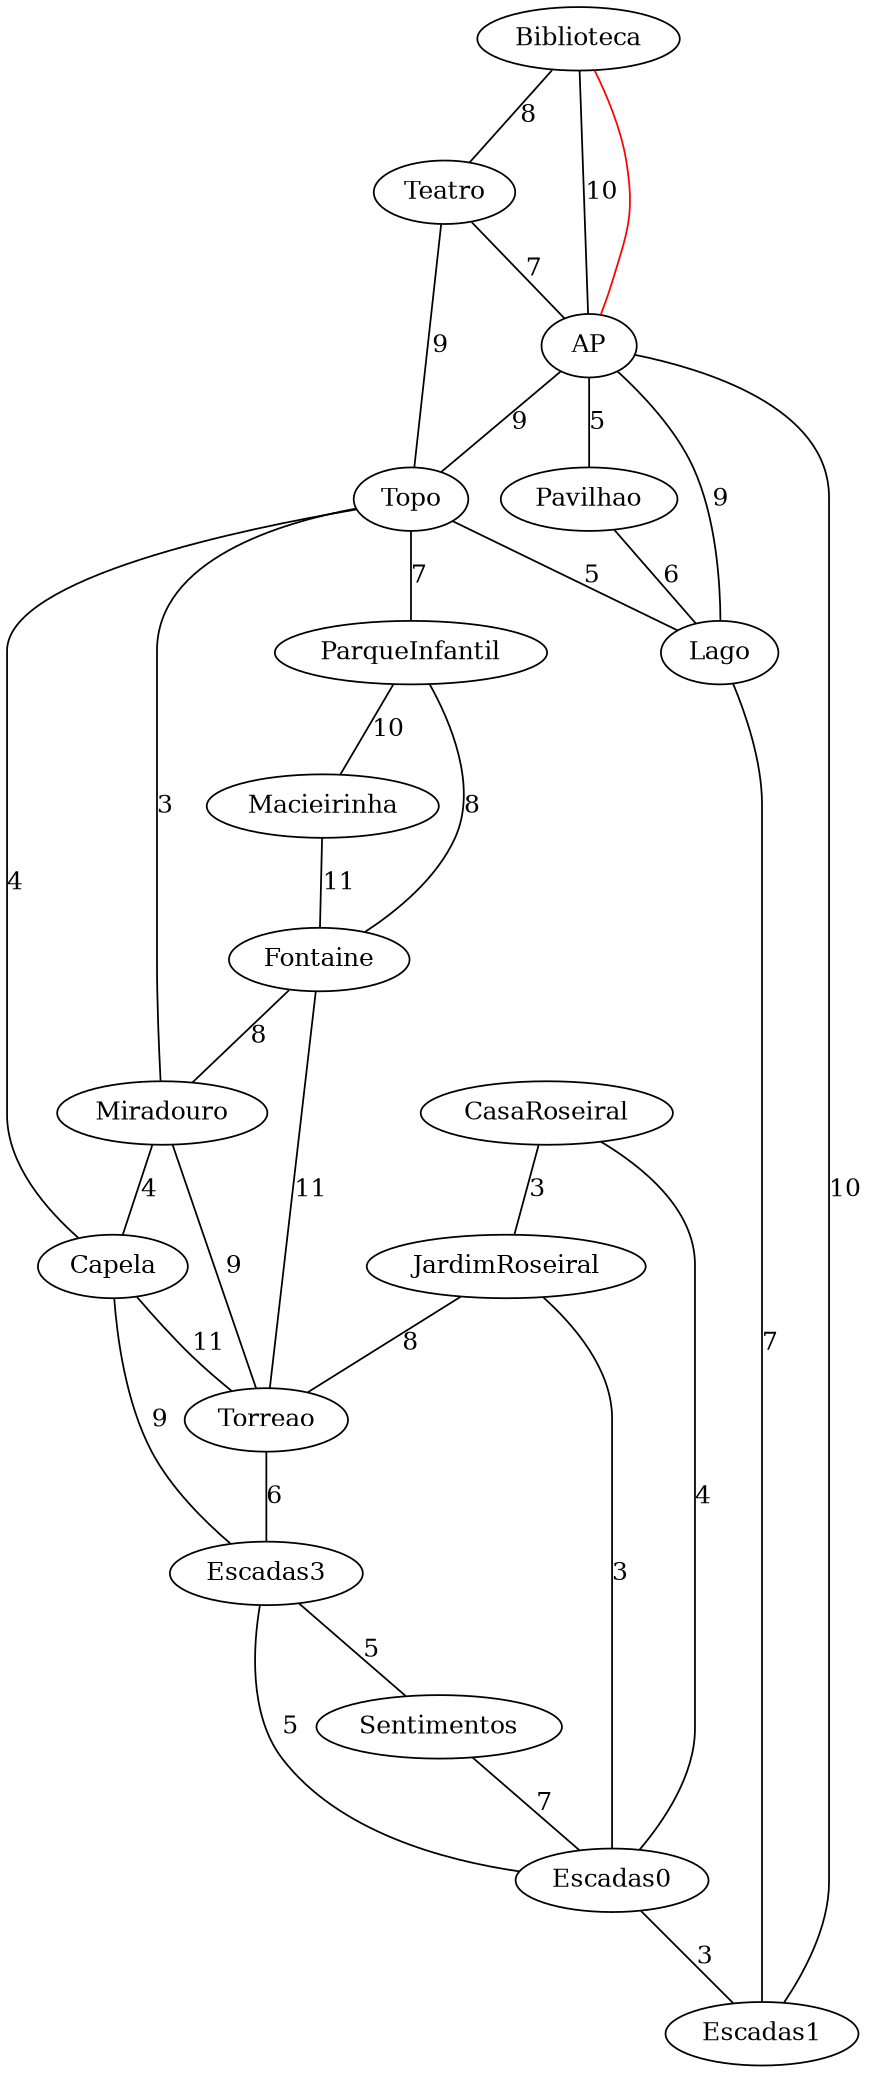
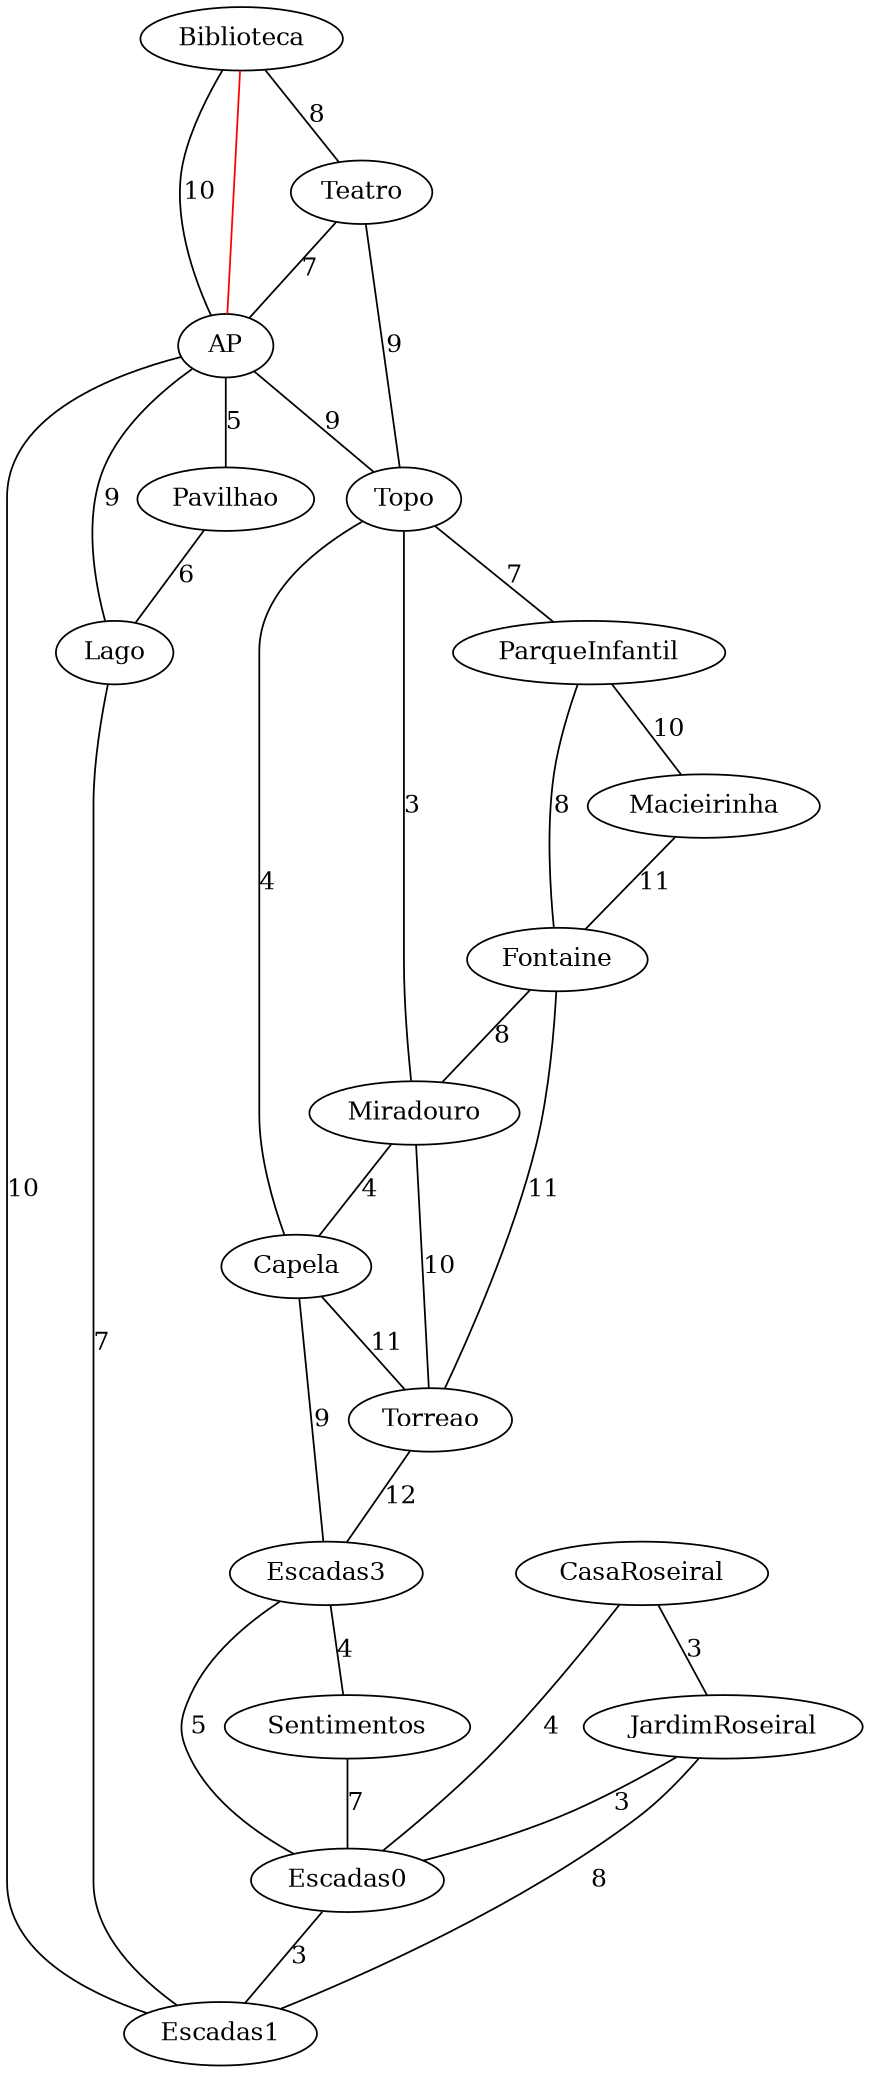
edge "Topo" -- "Lago": removed, label "5"
edge "Miradouro" -- "Torreao": label "9" -> "10"
edge "JardimRoseiral" -- "Torreao": now "JardimRoseiral" -- "Escadas1"
edge "Torreao" -- "Escadas3": label "6" -> "12"
edge "Escadas3" -- "Sentimentos": label "5" -> "4"
